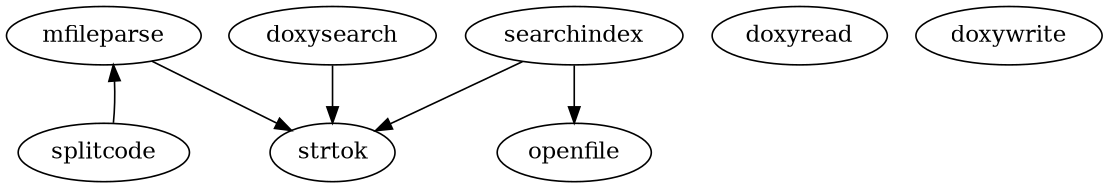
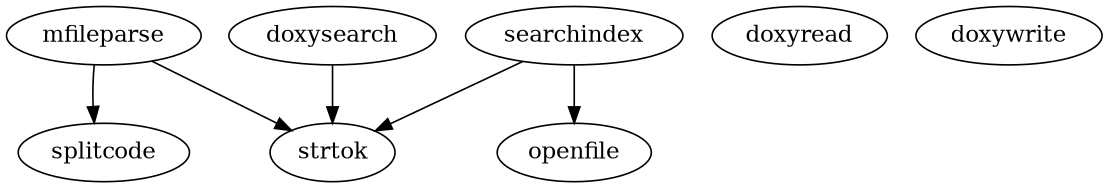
edge "splitcode" -> "mfileparse": reversed
